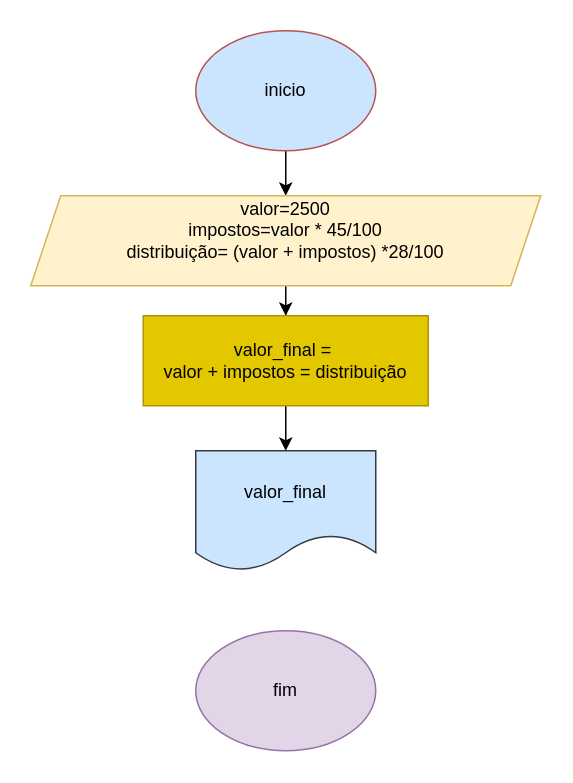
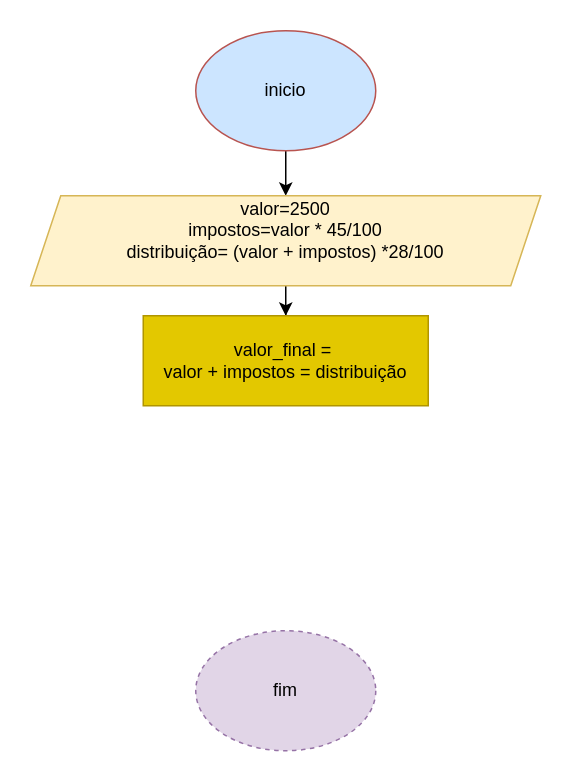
edge "valor_final = valor + impostos = distribuição" -> "valor_final": removed
node "valor_final": removed
node "fim": style solid -> dashed
